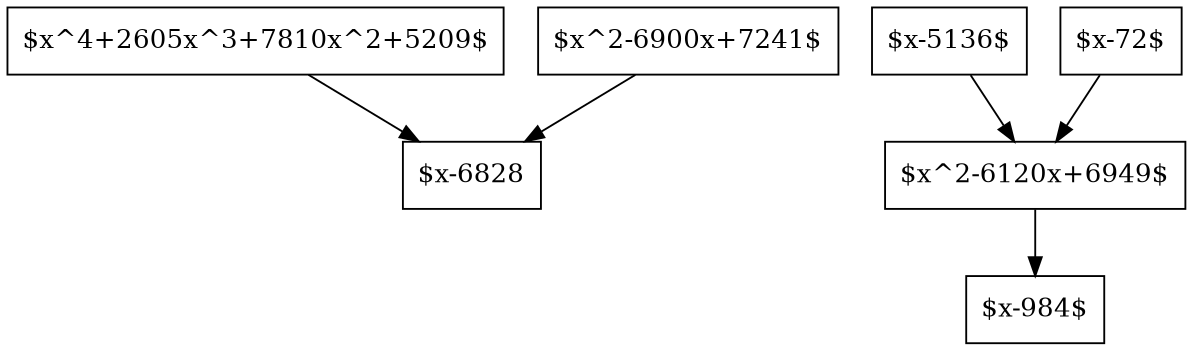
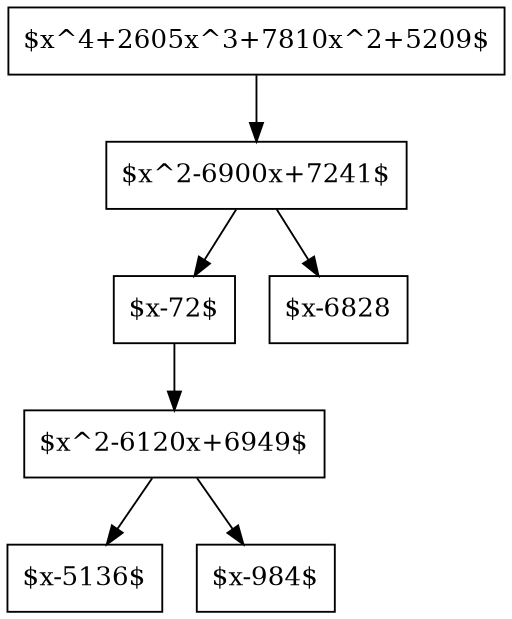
edge "$x-5136$" -> "$x^2-6120x+6949$": reversed
edge "$x^4+2605x^3+7810x^2+5209$" -> "$x-6828": now "$x^4+2605x^3+7810x^2+5209$" -> "$x^2-6900x+7241$"
edge "$x^2-6900x+7241$" -> "$x-72$": added
